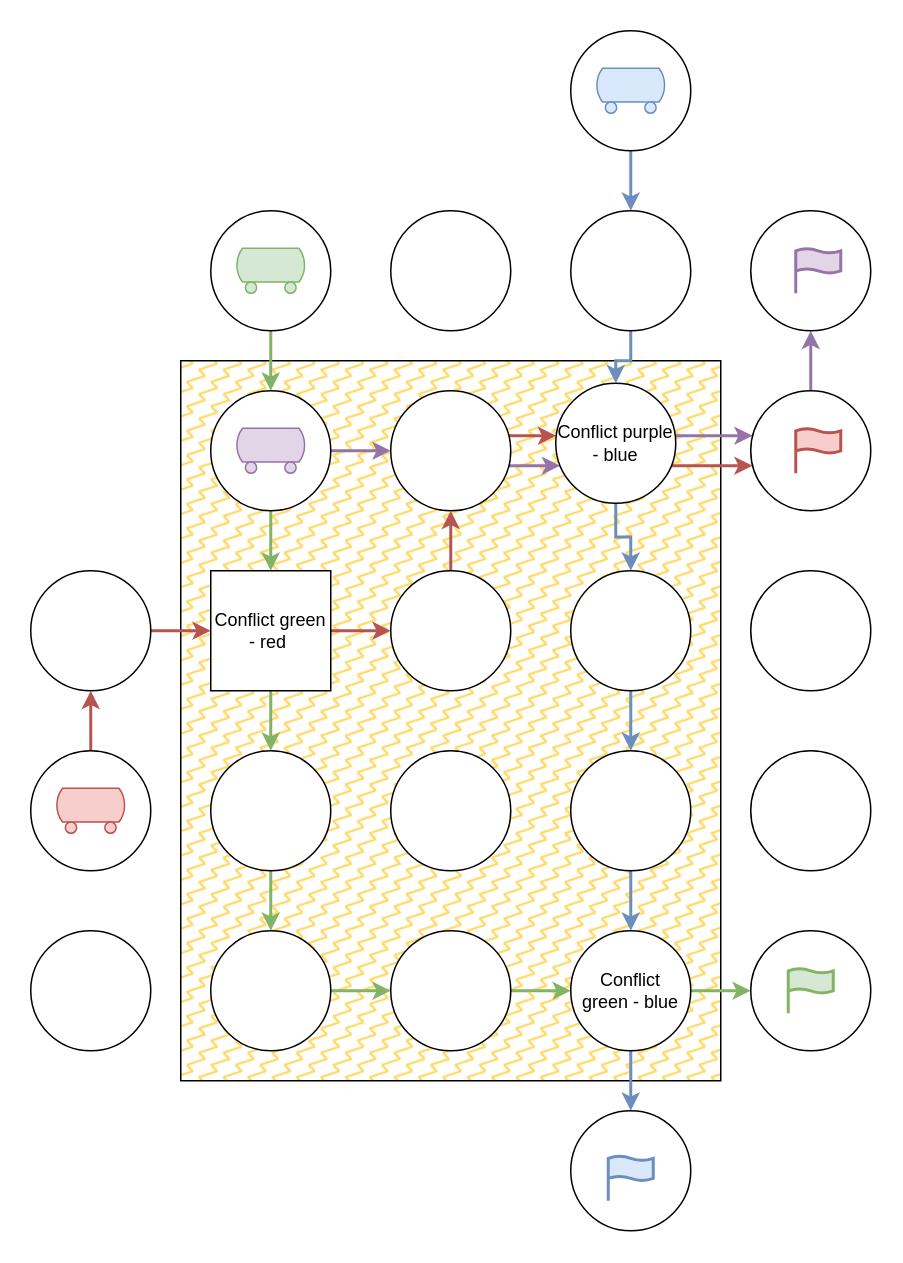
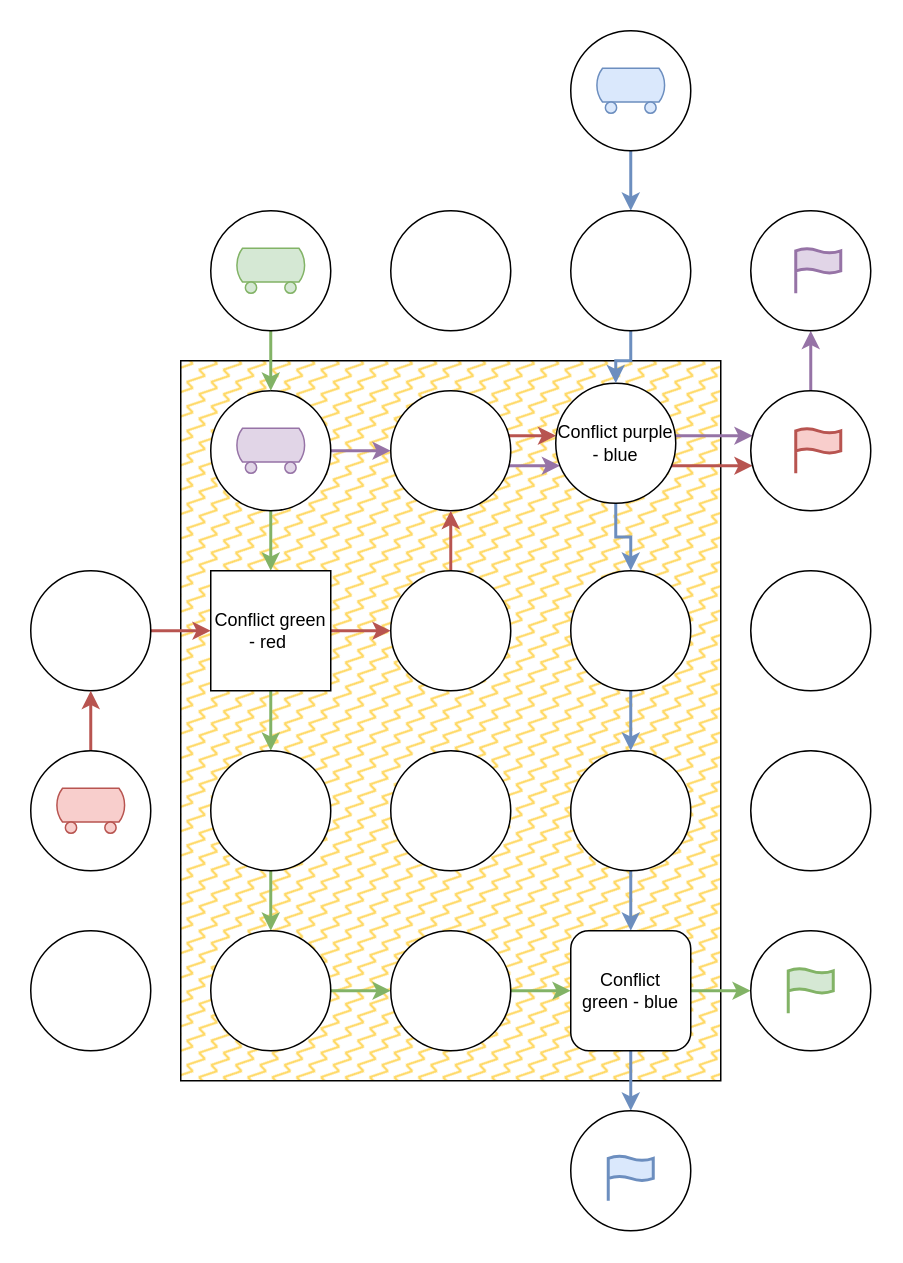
node "Conflict green - blue": shape ellipse -> rounded rectangle
